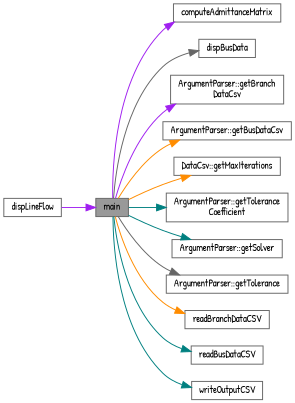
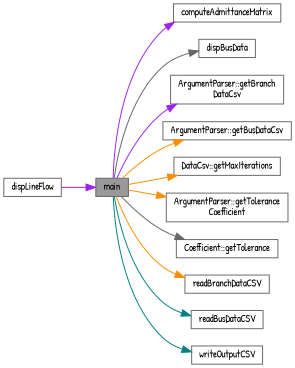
edge "main" -> "ArgumentParser::getTolerance Coefficient": color teal -> darkorange
node "ArgumentParser::getSolver": removed
node "ArgumentParser::getTolerance": label "ArgumentParser::getTolerance" -> "Coefficient::getTolerance"
